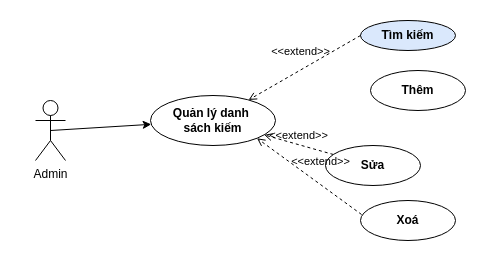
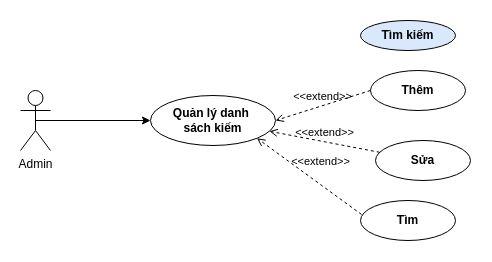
edge "Tìm kiếm" -> "Quản lý danh sách kiếm": removed, label "<<extend>>"
edge "Thêm" -> "Quản lý danh sách kiếm": added, label "<<extend>>"
node "Admin": moved (51, 131) -> (36, 121)
node "Sửa": moved (373, 166) -> (423, 161)
node "Xoá": label "Xoá" -> "Tìm"
